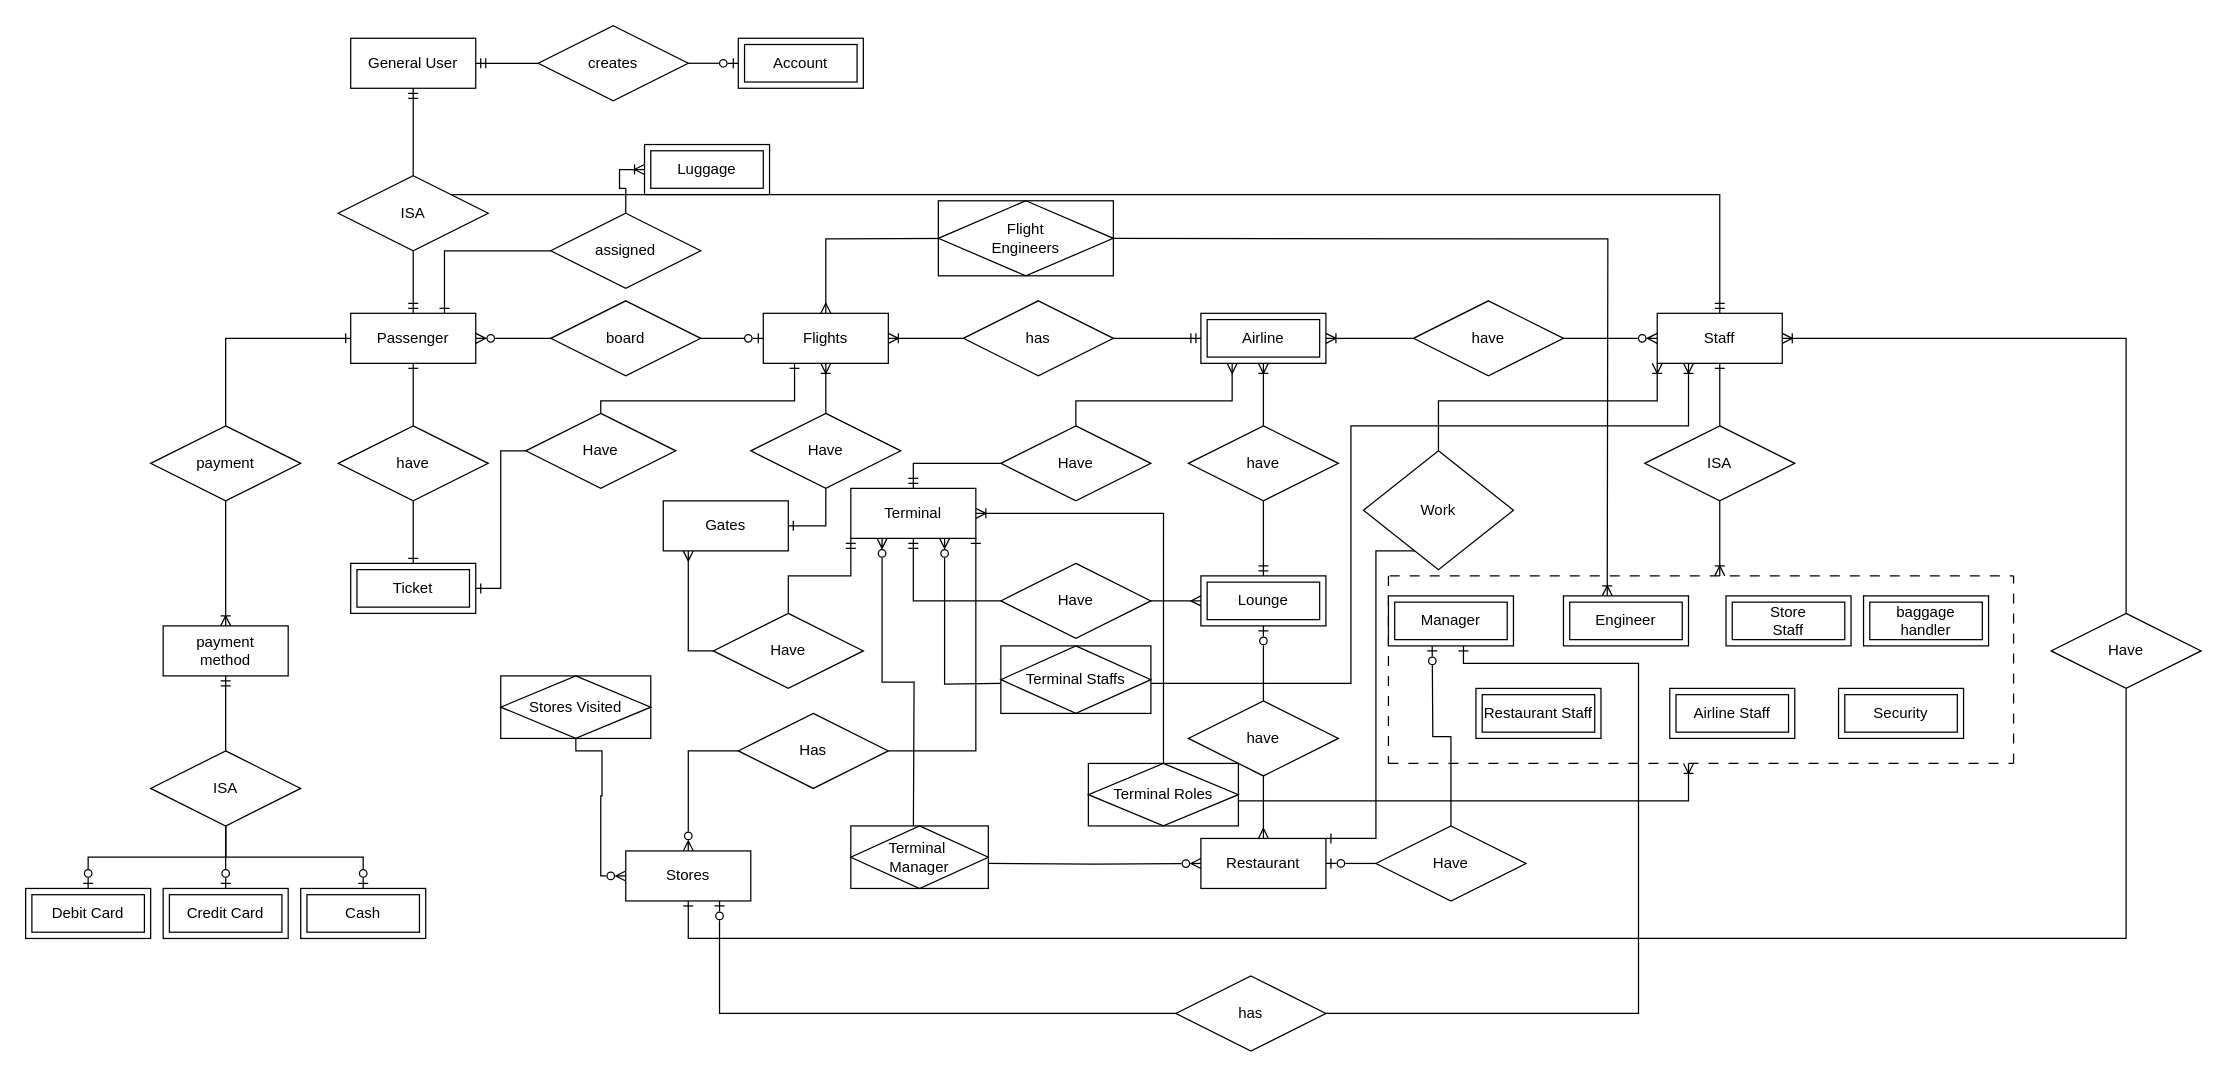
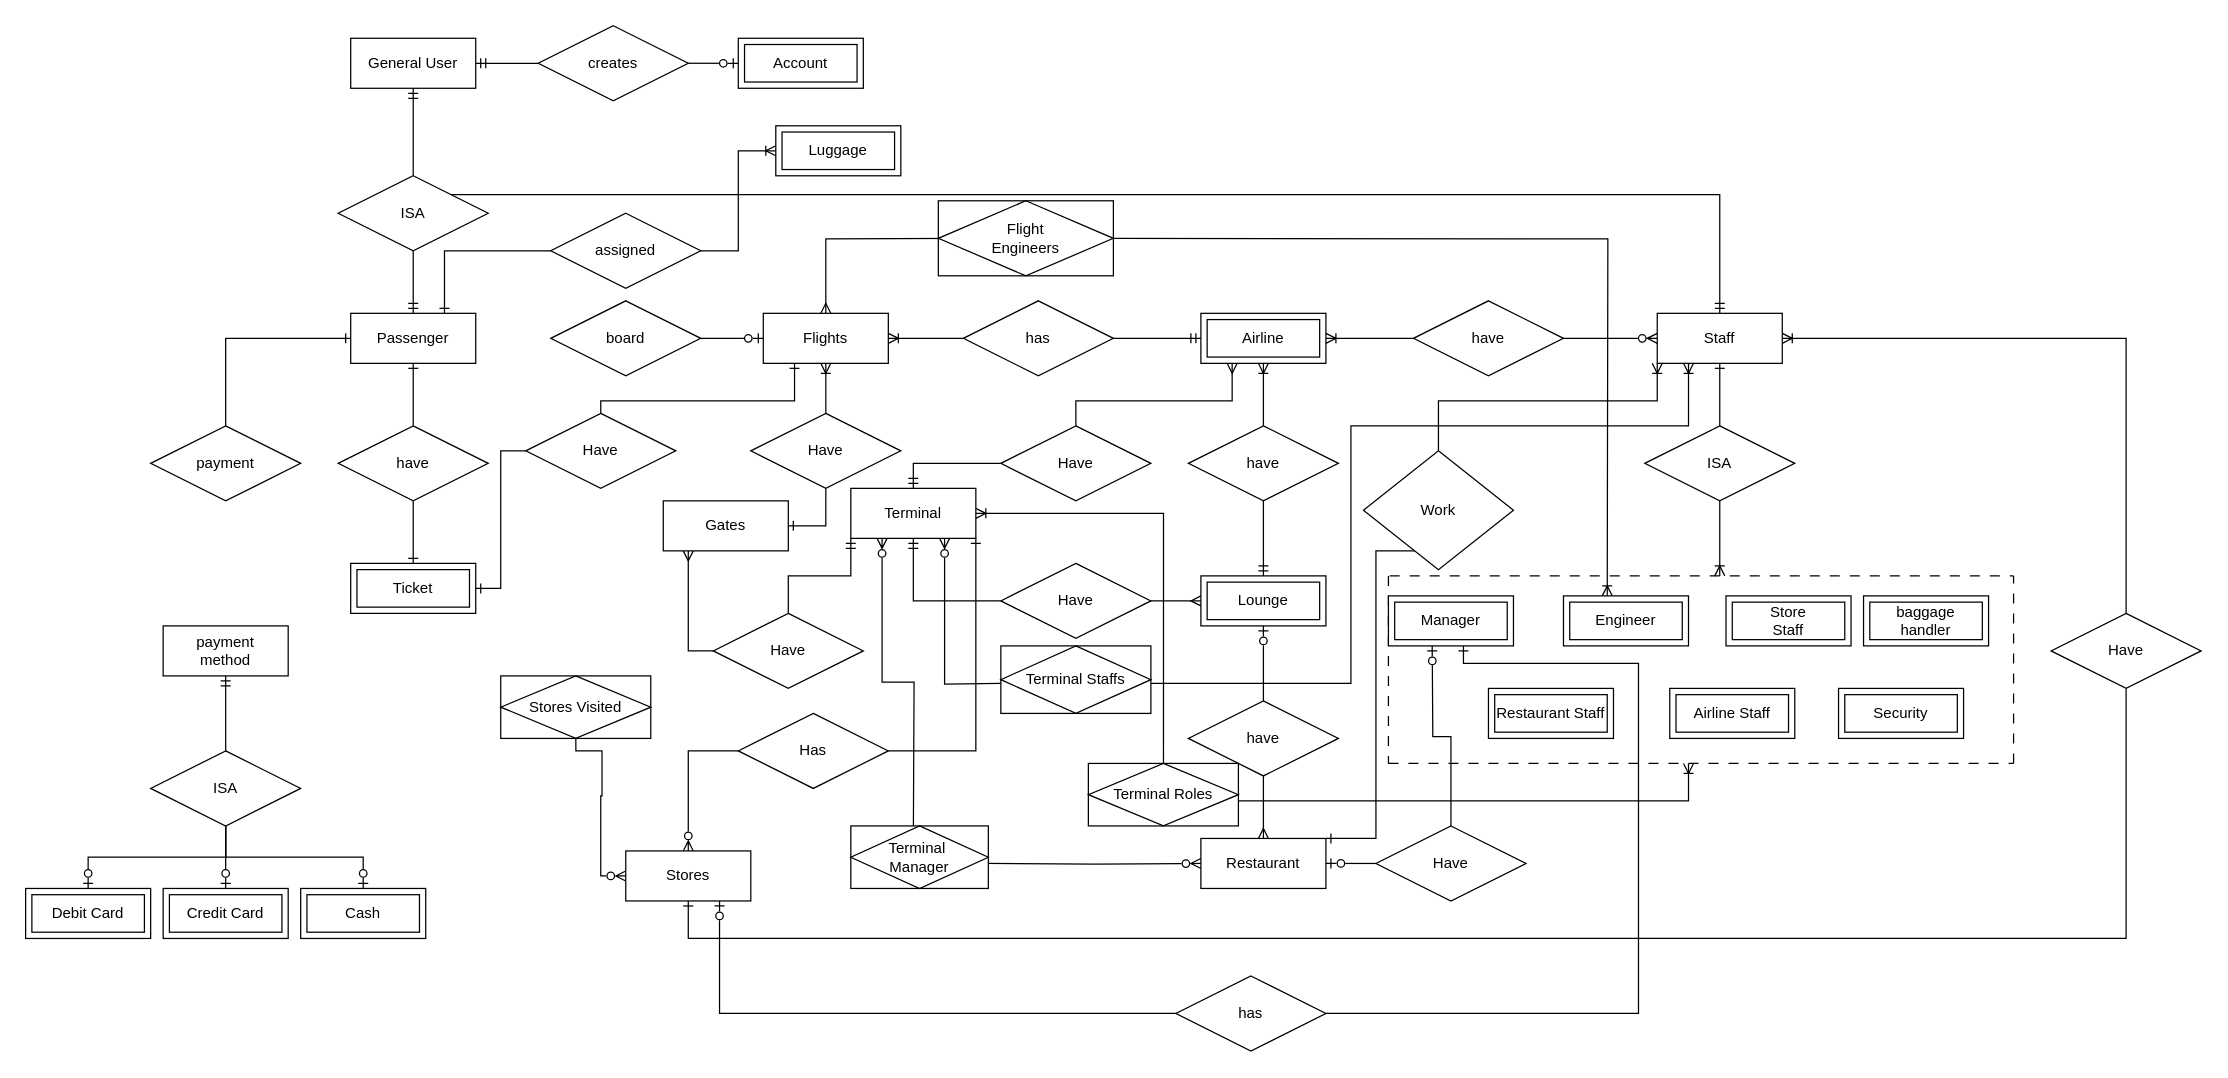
node "Luggage": moved (707, 169) -> (838, 151)
edge "board" -> "Passenger": removed
edge "payment" -> "payment method": removed
node "Restaurant Staff": moved (1538, 713) -> (1551, 713)
